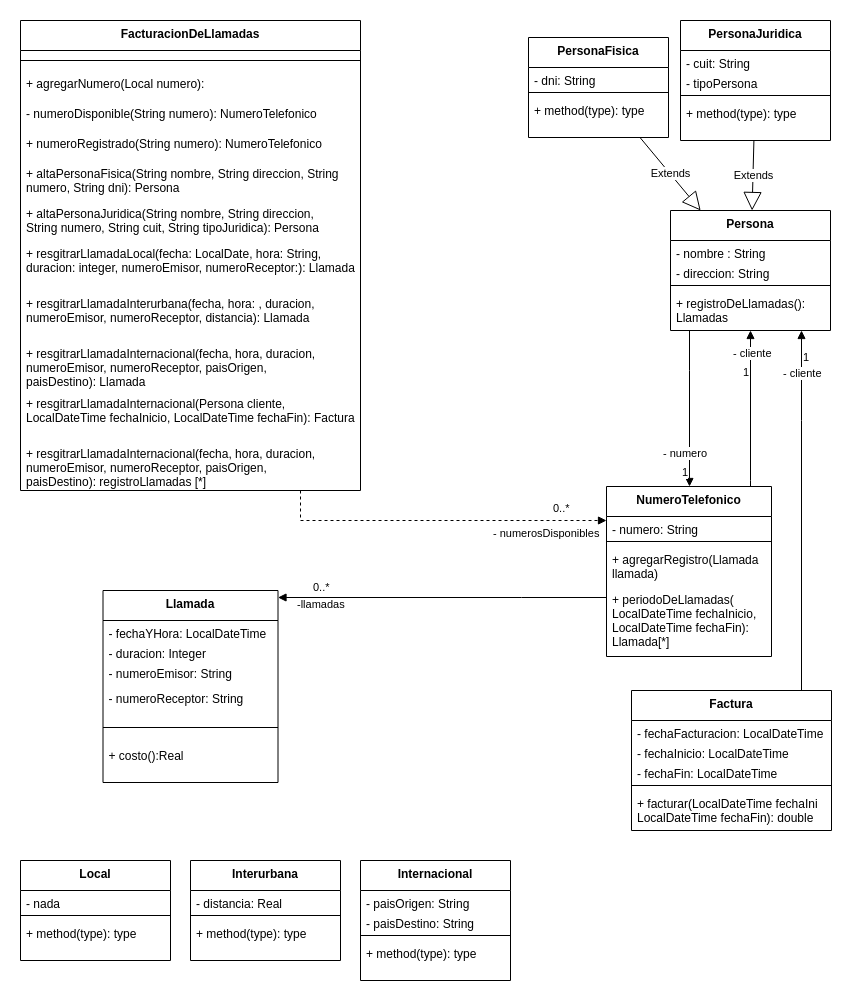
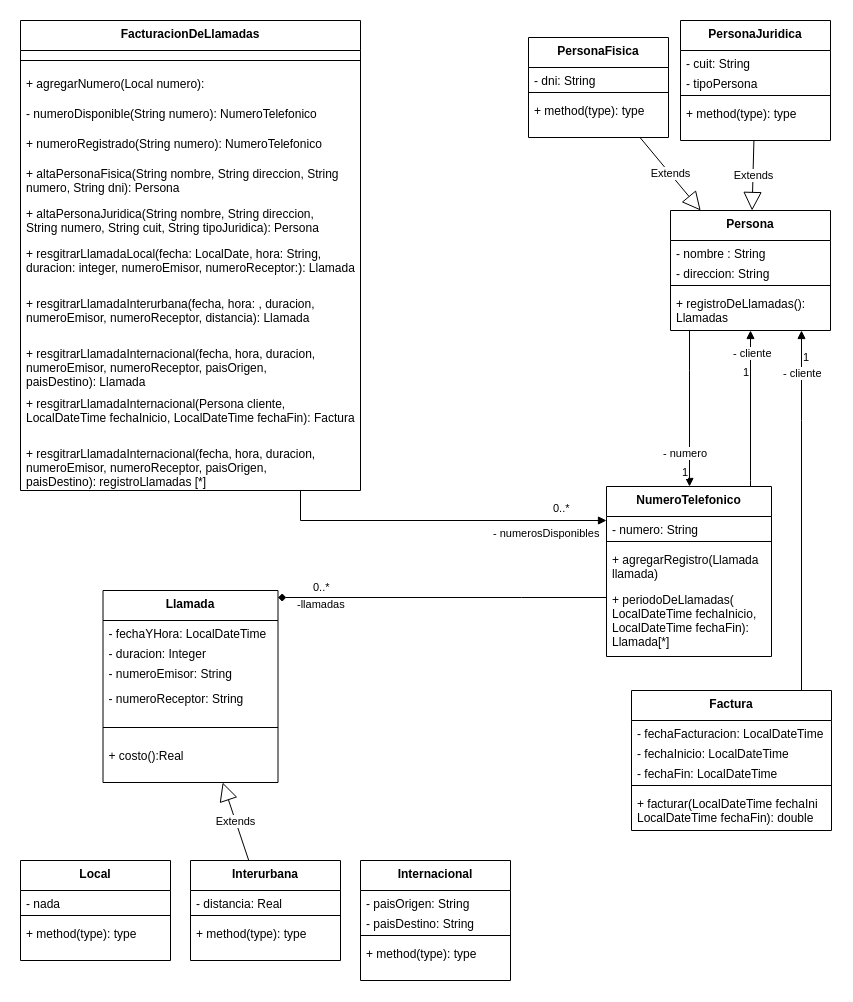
edge "FacturacionDeLlamadas" -> "NumeroTelefonico": style dashed -> solid
edge "NumeroTelefonico" -> "Llamada": arrowhead block -> diamond
edge "Interurbana" -> "Llamada": added, label "Extends"
